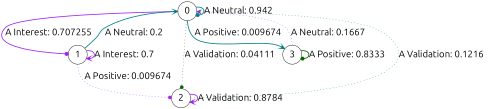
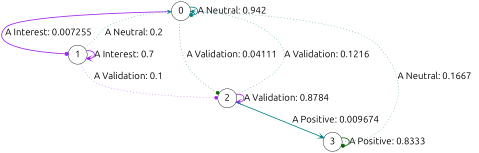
edge "3" -> "0": color purple -> teal
edge "1" -> "0": style bold -> dotted
edge "0" -> "1": label "A Interest: 0.707255  " -> "A Interest: 0.007255  "
edge "0" -> "3": now "2" -> "3"
edge "1" -> "2": label "A Positive: 0.009674  " -> "A Validation: 0.1      "
